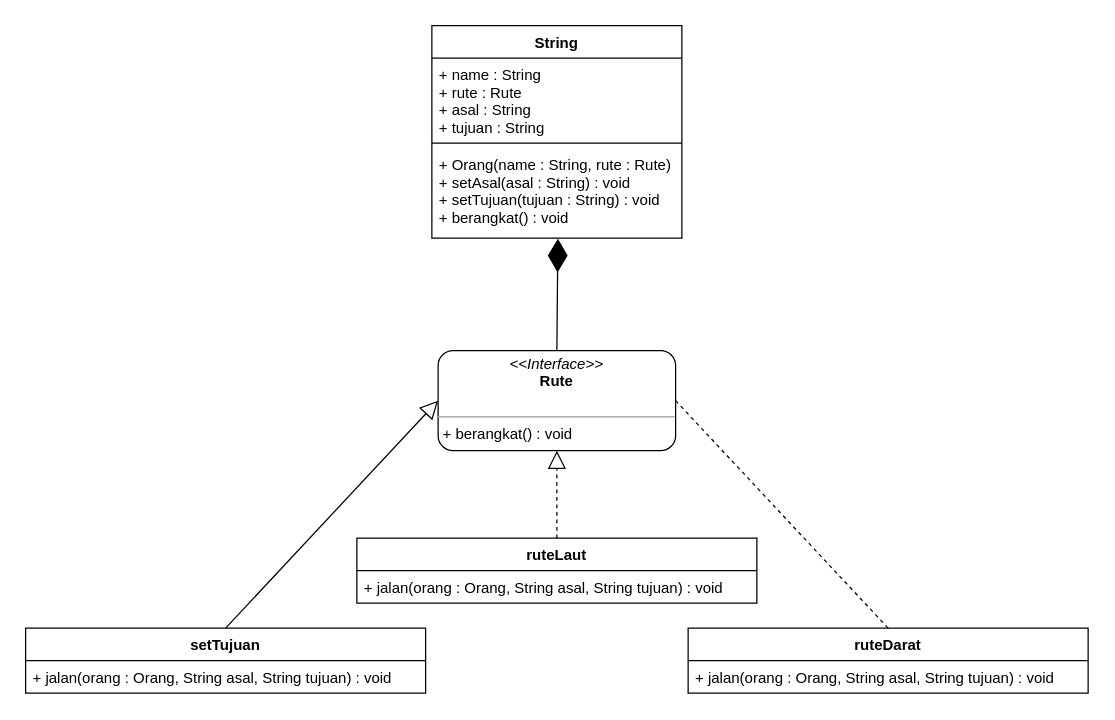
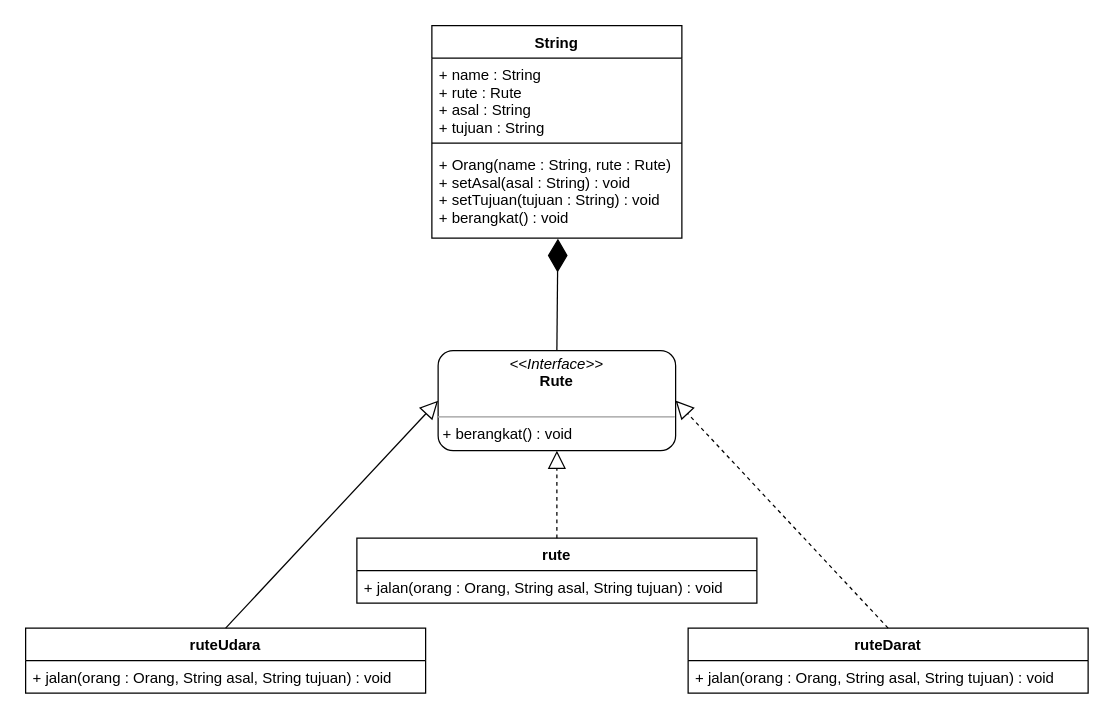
edge "<<Interface>> Rute + berangkat() : void" -- "ruteDarat": arrowhead none -> block
node "ruteLaut": label "ruteLaut" -> "rute"
node "setTujuan": label "setTujuan" -> "ruteUdara"
